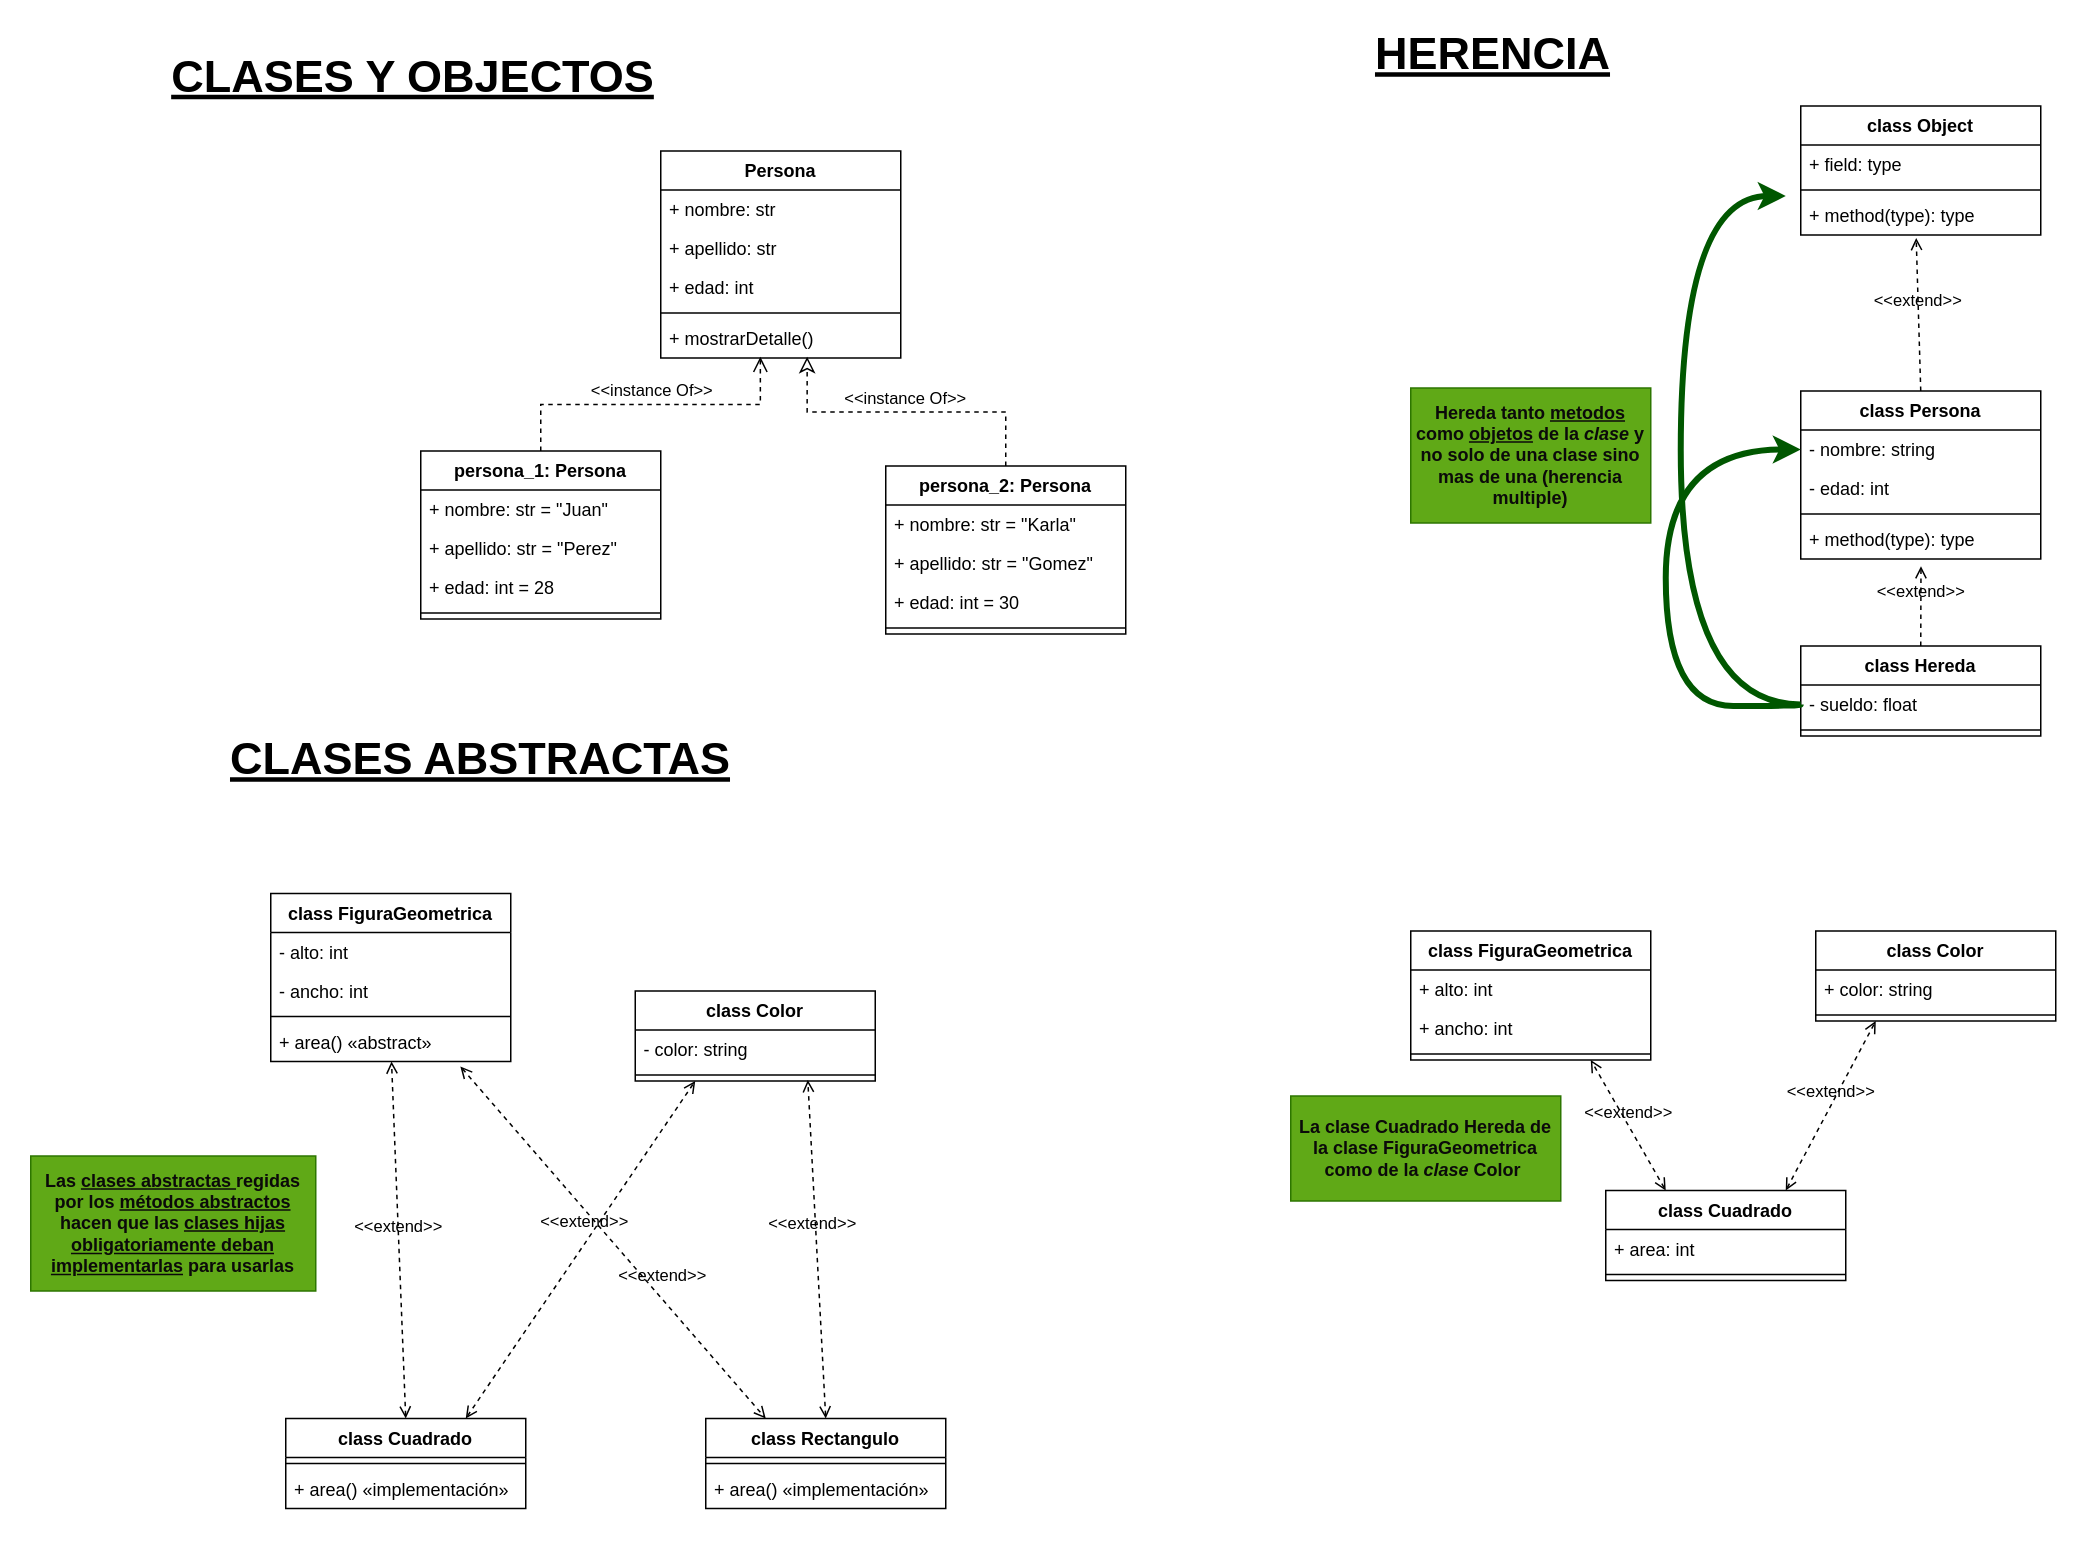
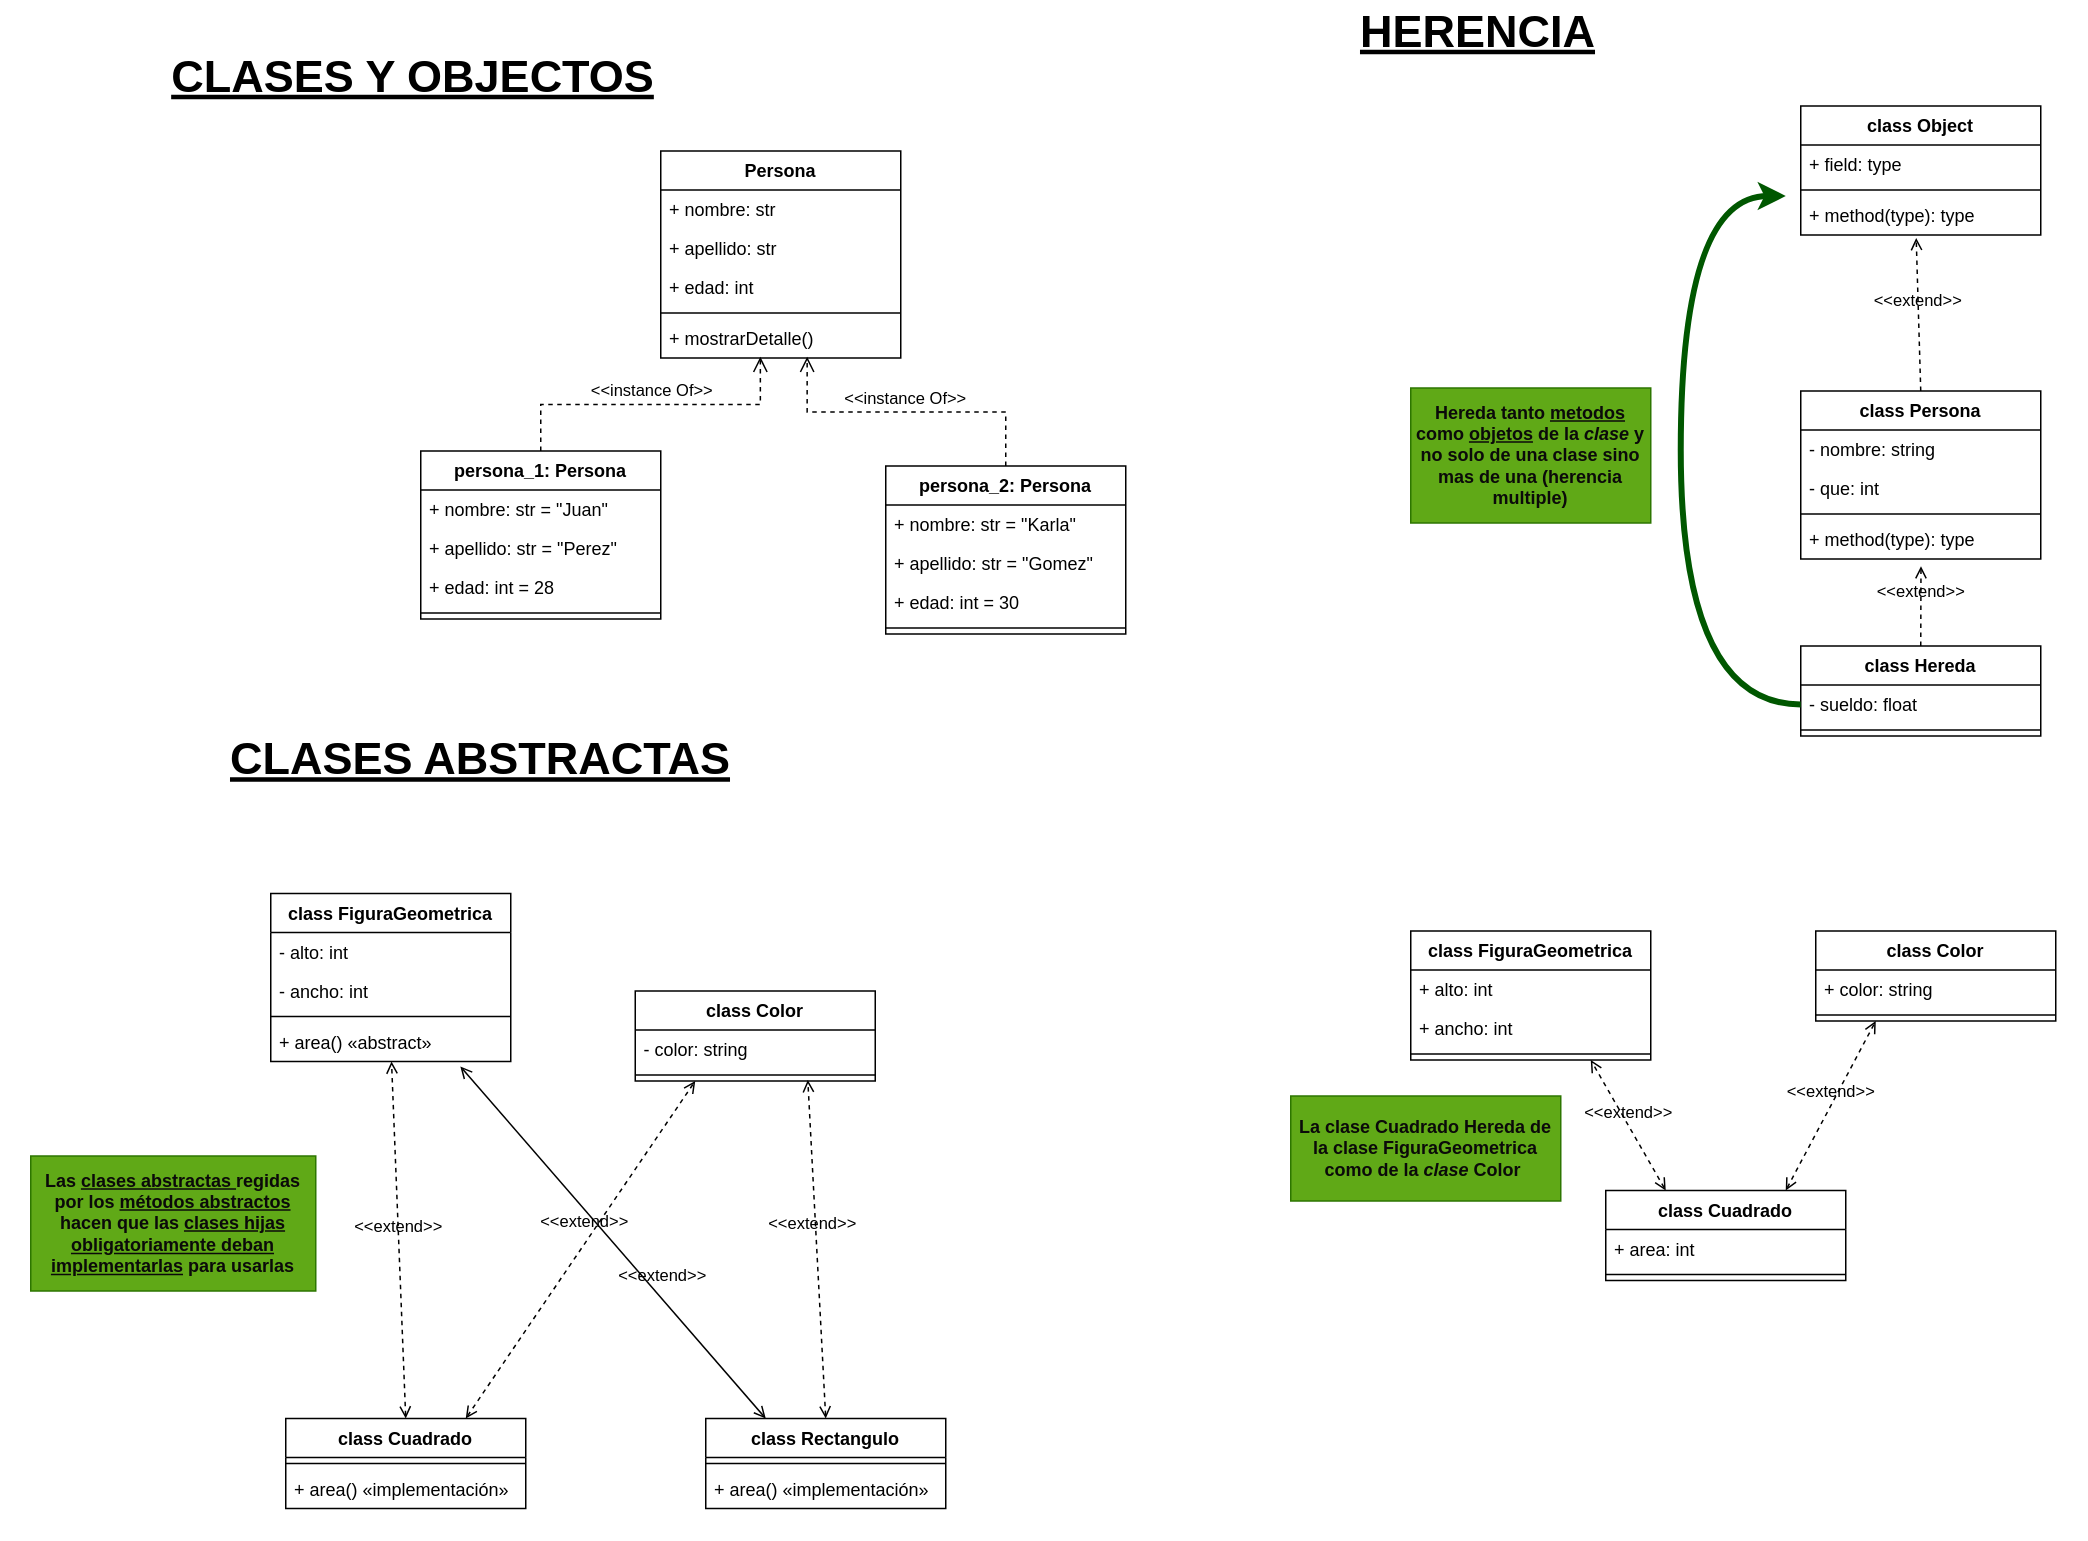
node "HERENCIA": moved (1493, 53) -> (1478, 31)
edge "persona_2: Persona" -> "+ mostrarDetalle()": arrowhead classic -> open
node "- edad: int": label "- edad: int" -> "- que: int"
edge "- sueldo: float" -> "- nombre: string": removed
edge "+ area() «abstract»" -- "class Rectangulo": style dashed -> solid
